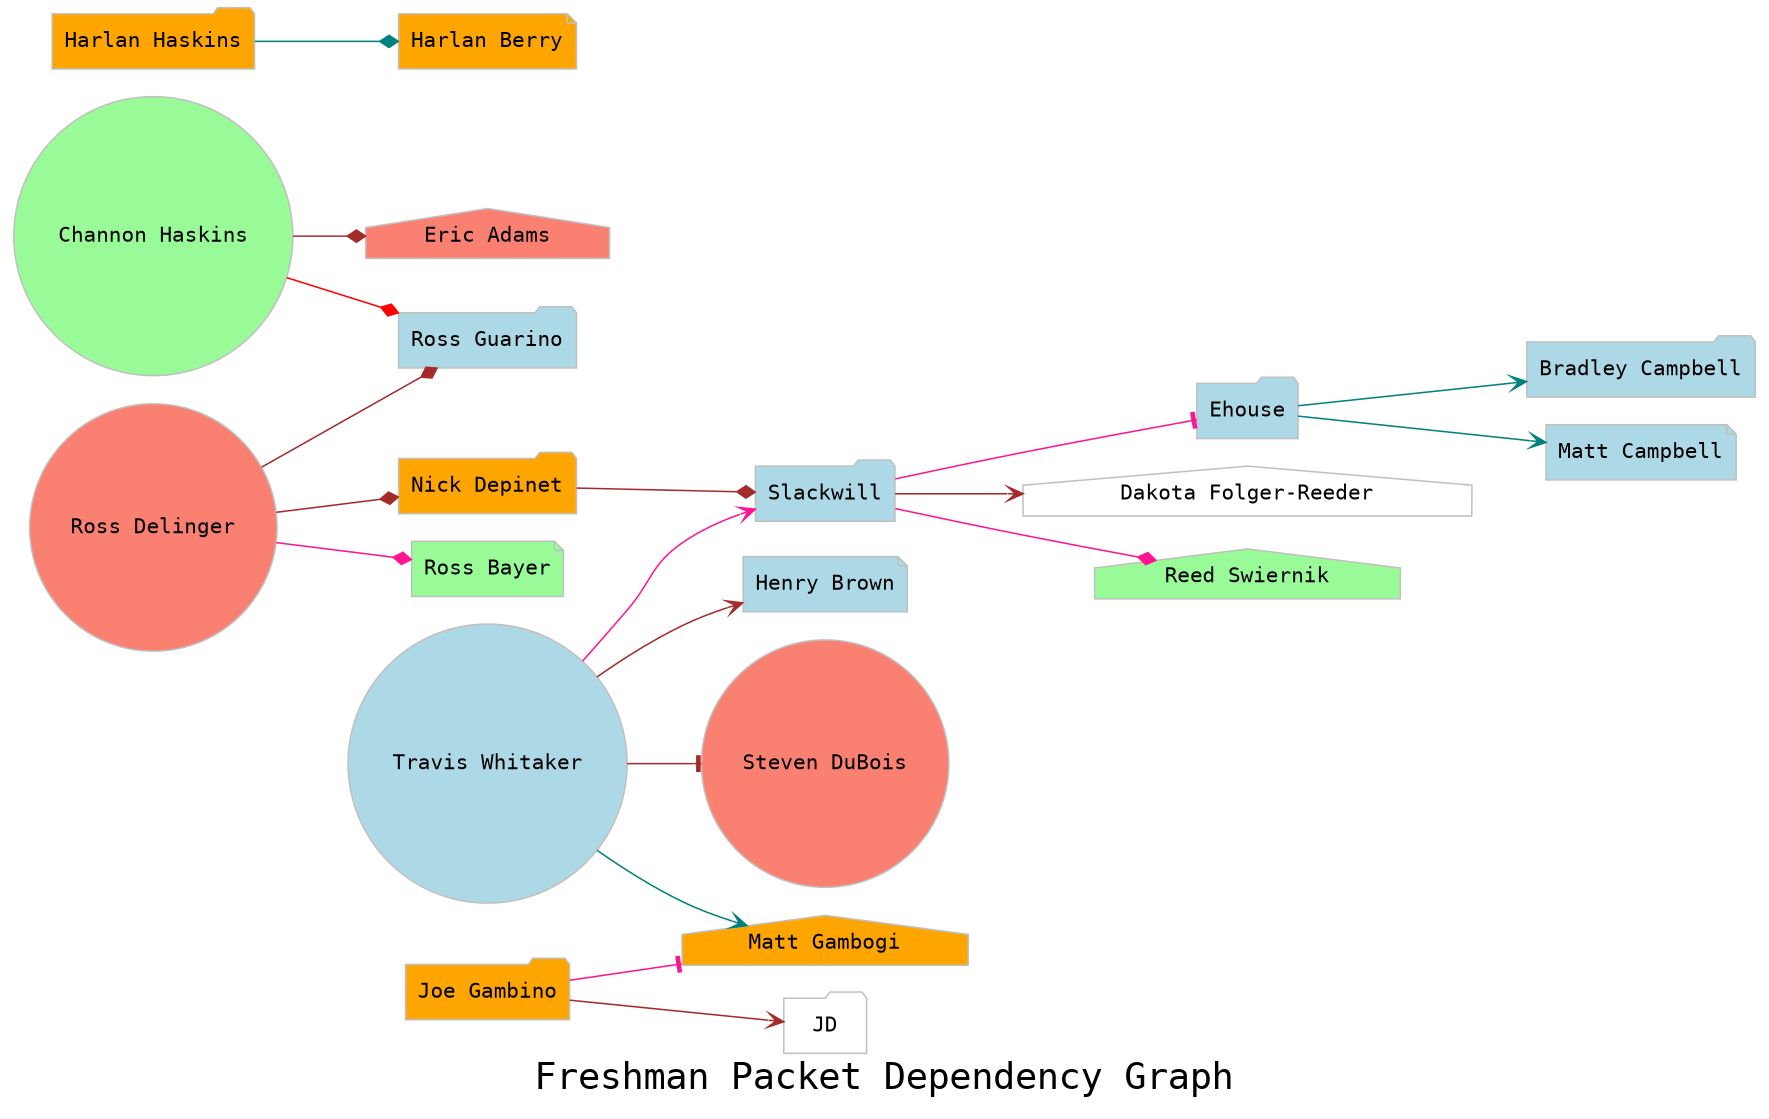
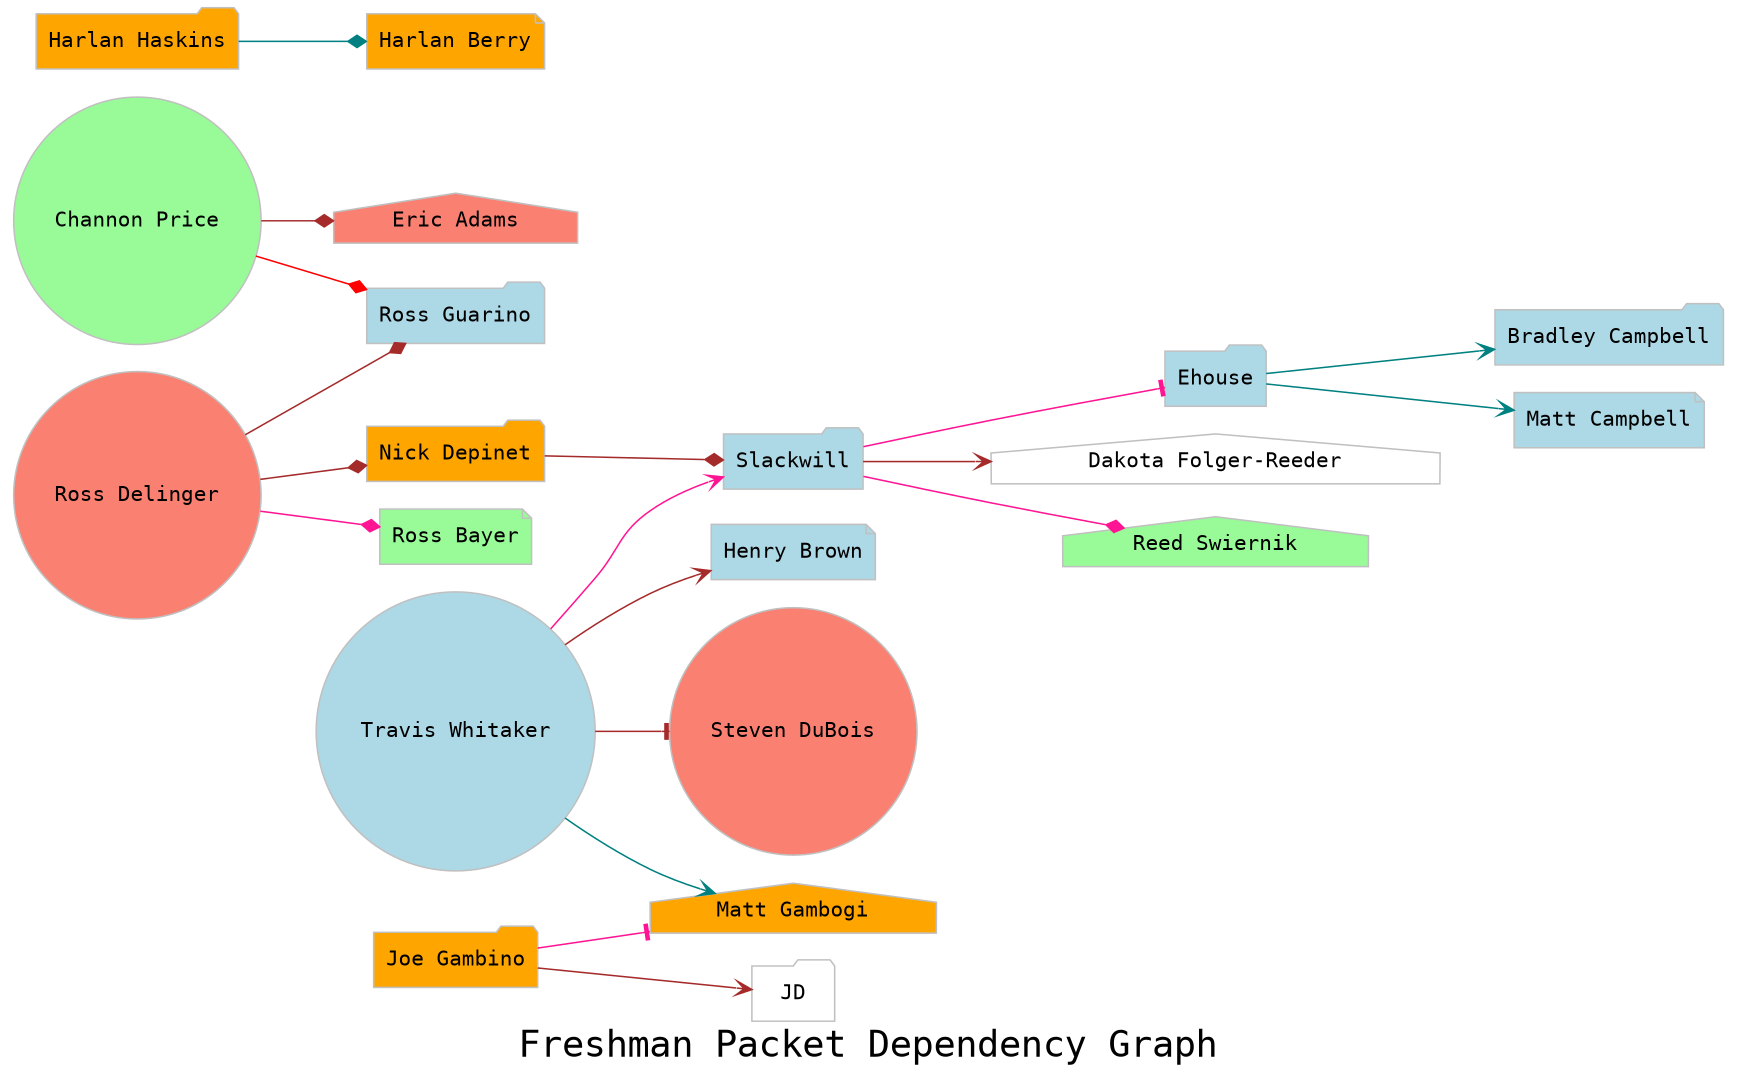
node "Channon Haskins": label "Channon Haskins" -> "Channon Price"
